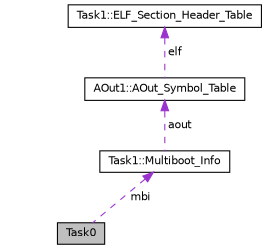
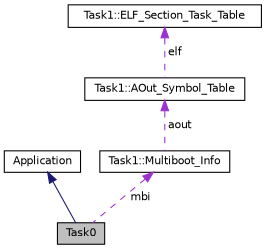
node "Task1::ELF_Section_Header_Table": label "Task1::ELF_Section_Header_Table" -> "Task1::ELF_Section_Task_Table"
node "AOut1::AOut_Symbol_Table": label "AOut1::AOut_Symbol_Table" -> "Task1::AOut_Symbol_Table"
node "Application": added
